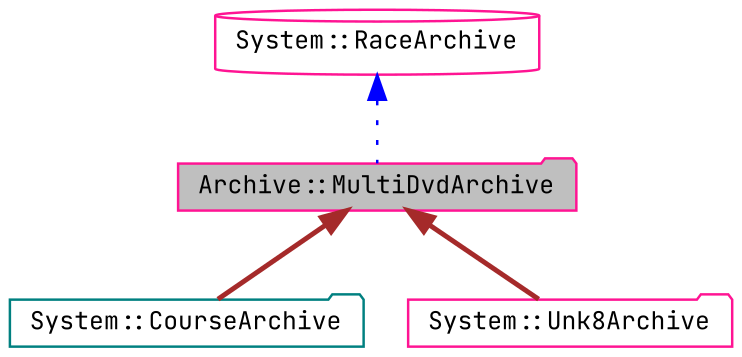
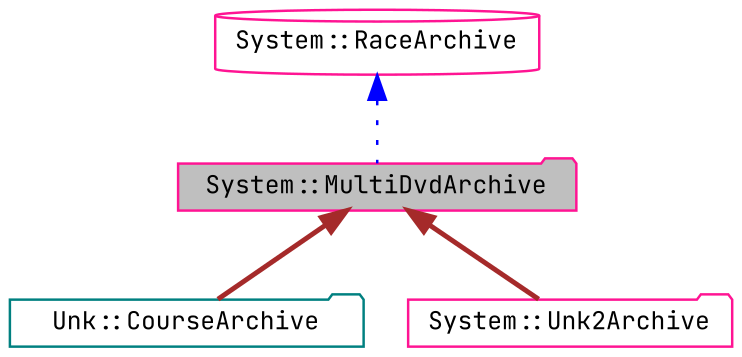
node "Archive::MultiDvdArchive": label "Archive::MultiDvdArchive" -> "System::MultiDvdArchive"
node "System::CourseArchive": label "System::CourseArchive" -> "Unk::CourseArchive"
node "System::Unk8Archive": label "System::Unk8Archive" -> "System::Unk2Archive"
